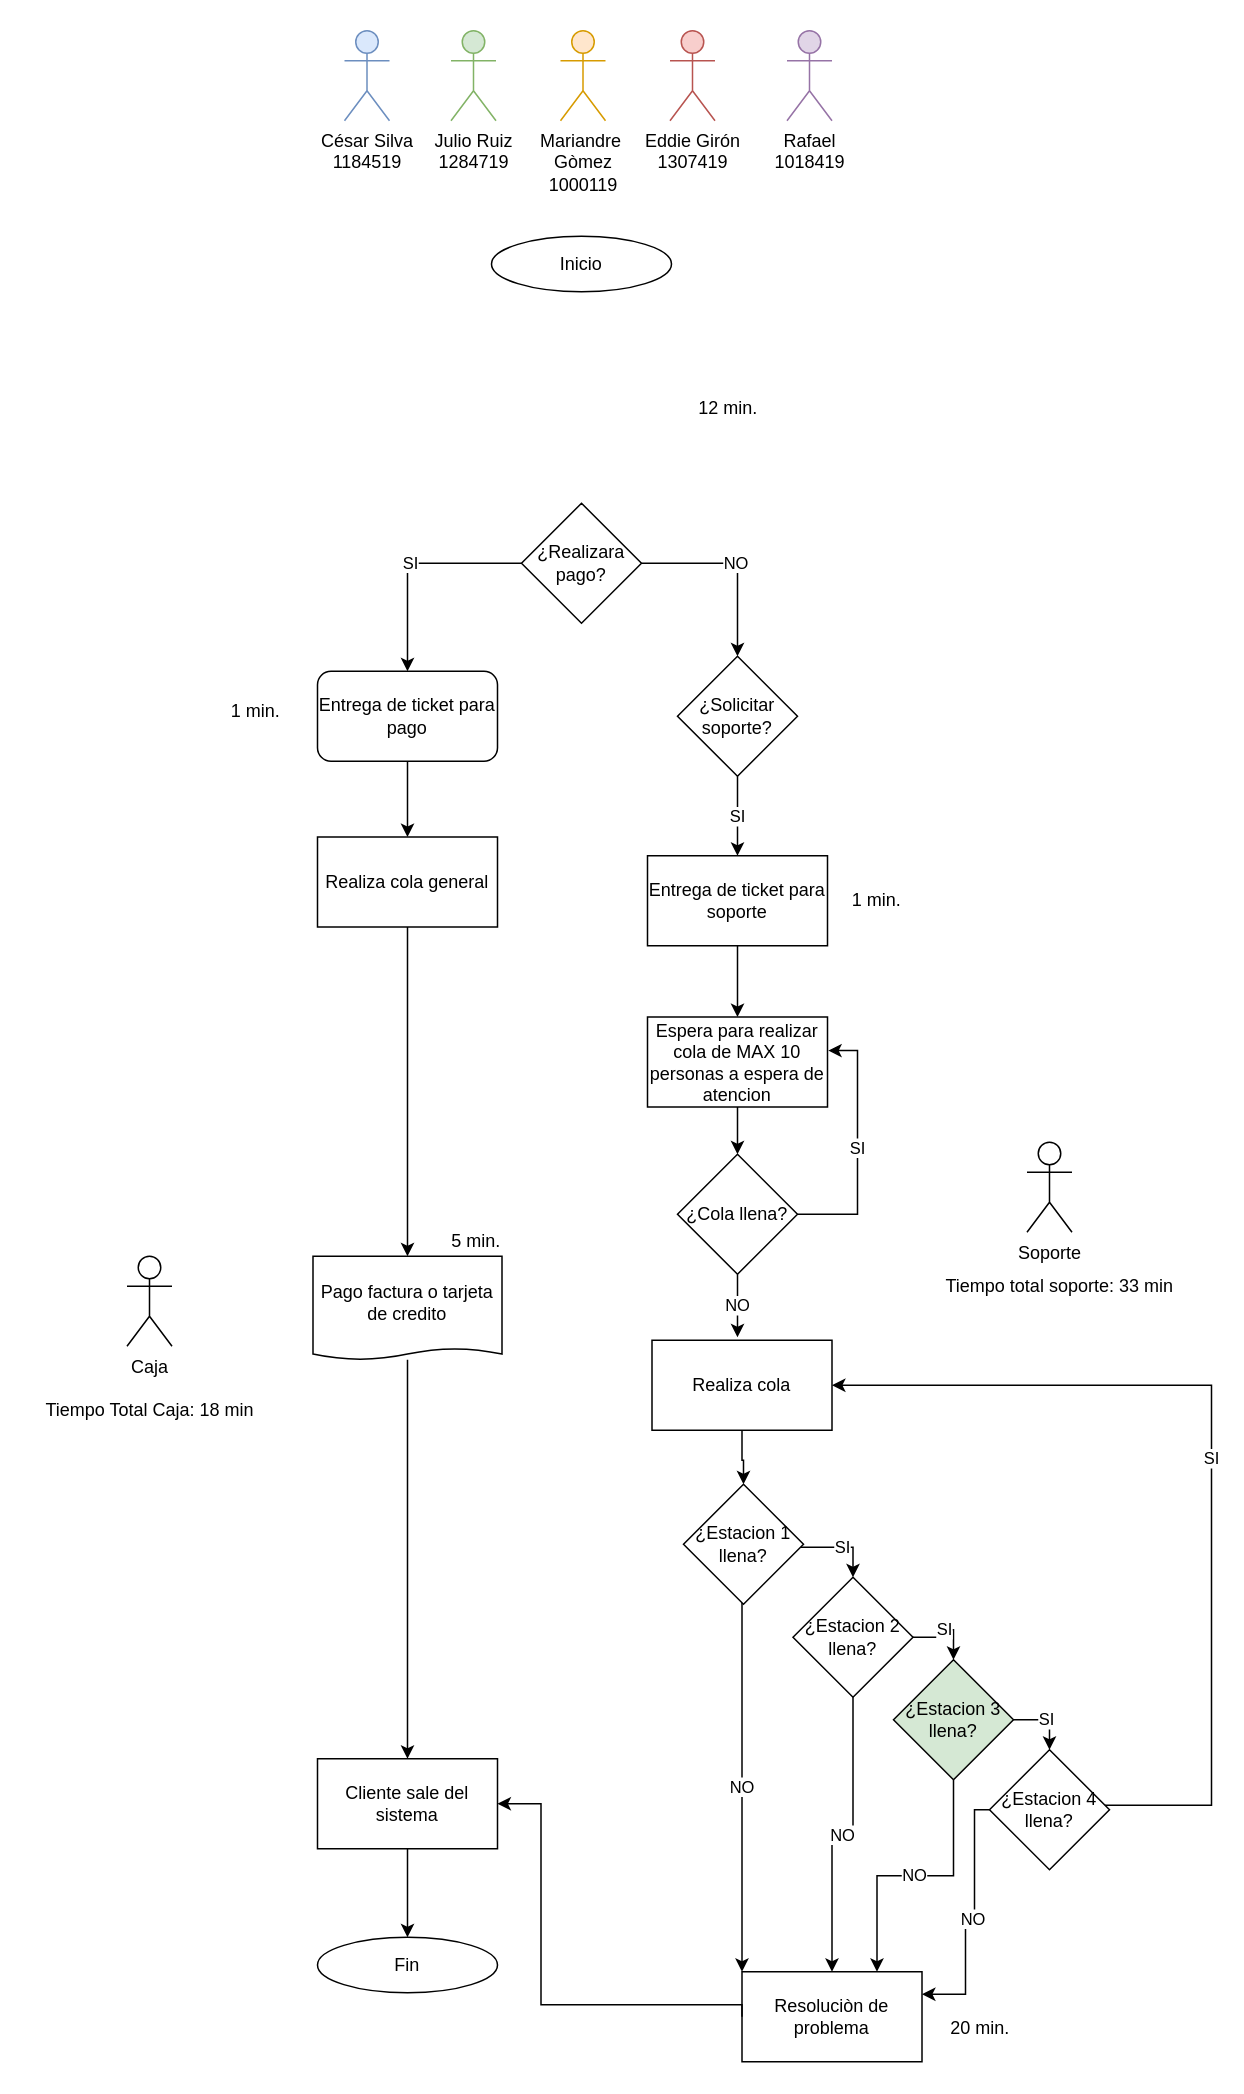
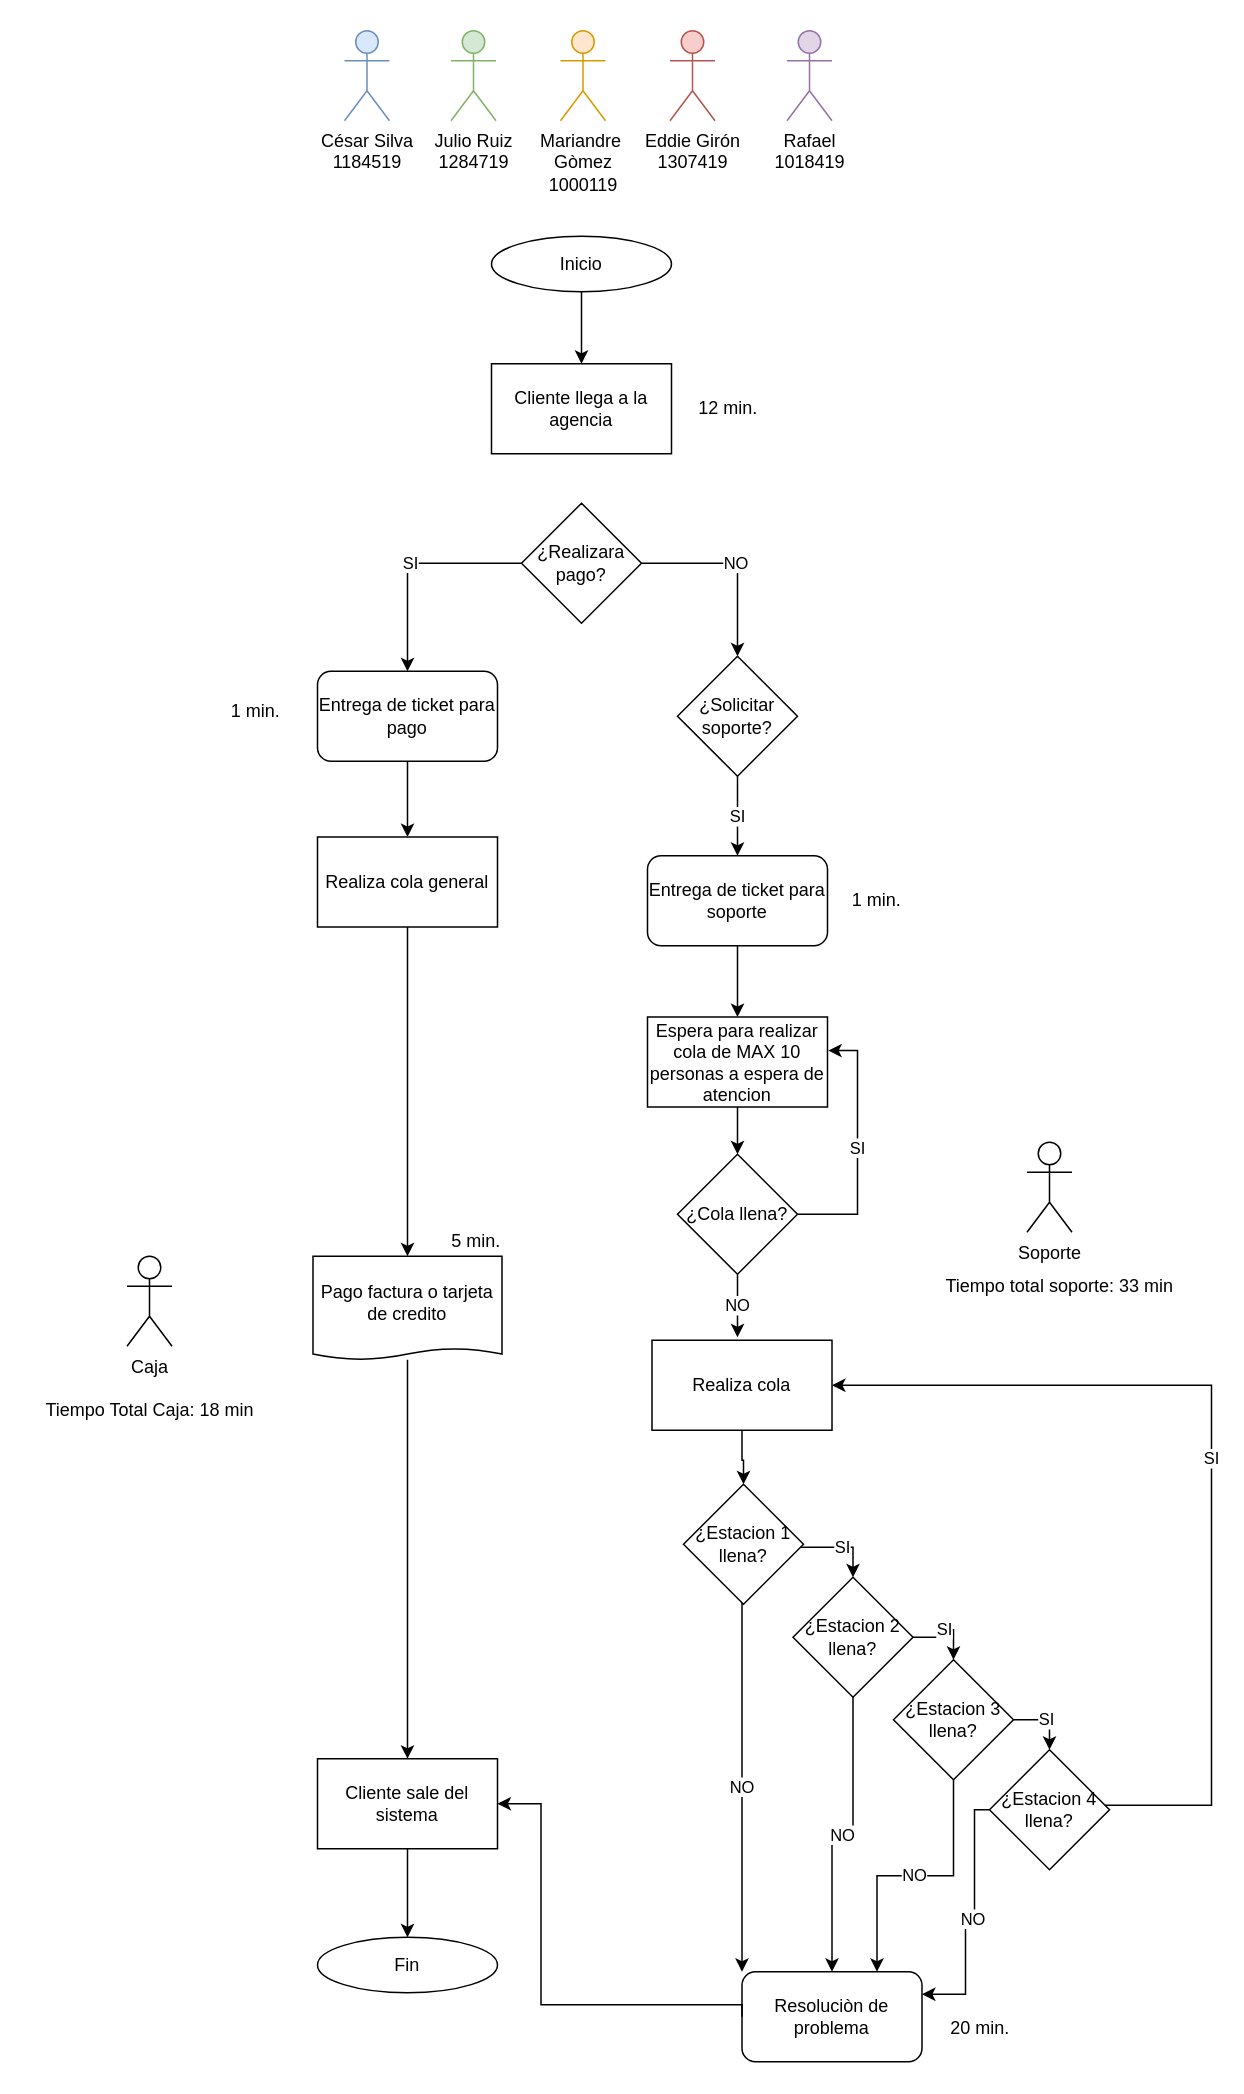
edge "Inicio" -> "Cliente llega a la agencia": added
node "Cliente llega a la agencia": added
node "Entrega de ticket para soporte": shape rectangle -> rounded rectangle
node "¿Estacion 3 llena?": fillcolor #d5e8d4 -> #ffffff
node "Resoluciòn de problema": shape rectangle -> rounded rectangle
